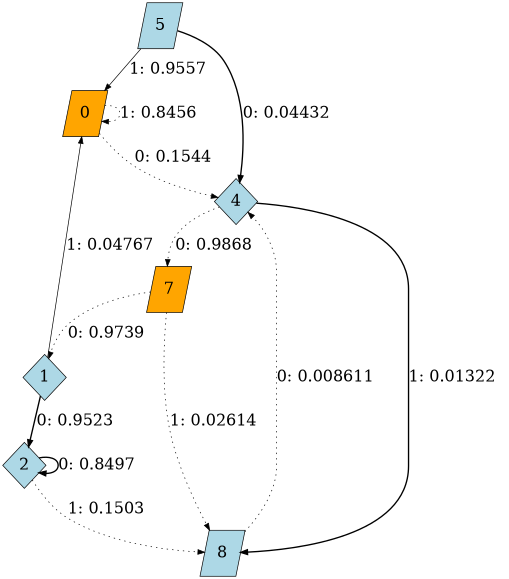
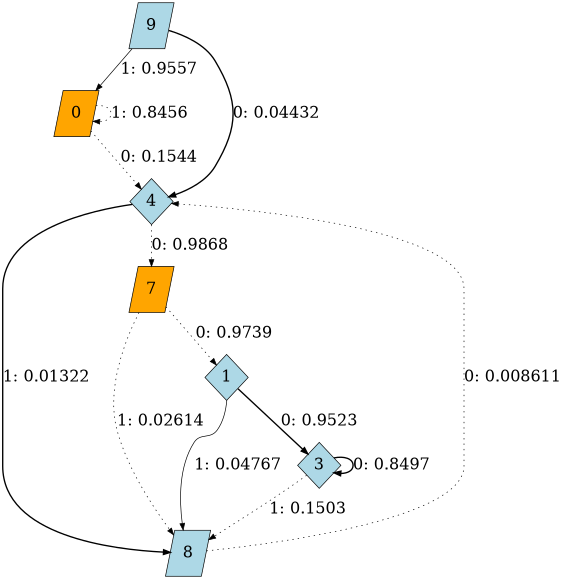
node "5": label "5" -> "9"
edge "1" -> "0": now "1" -> "8"
node "2": label "2" -> "3"
